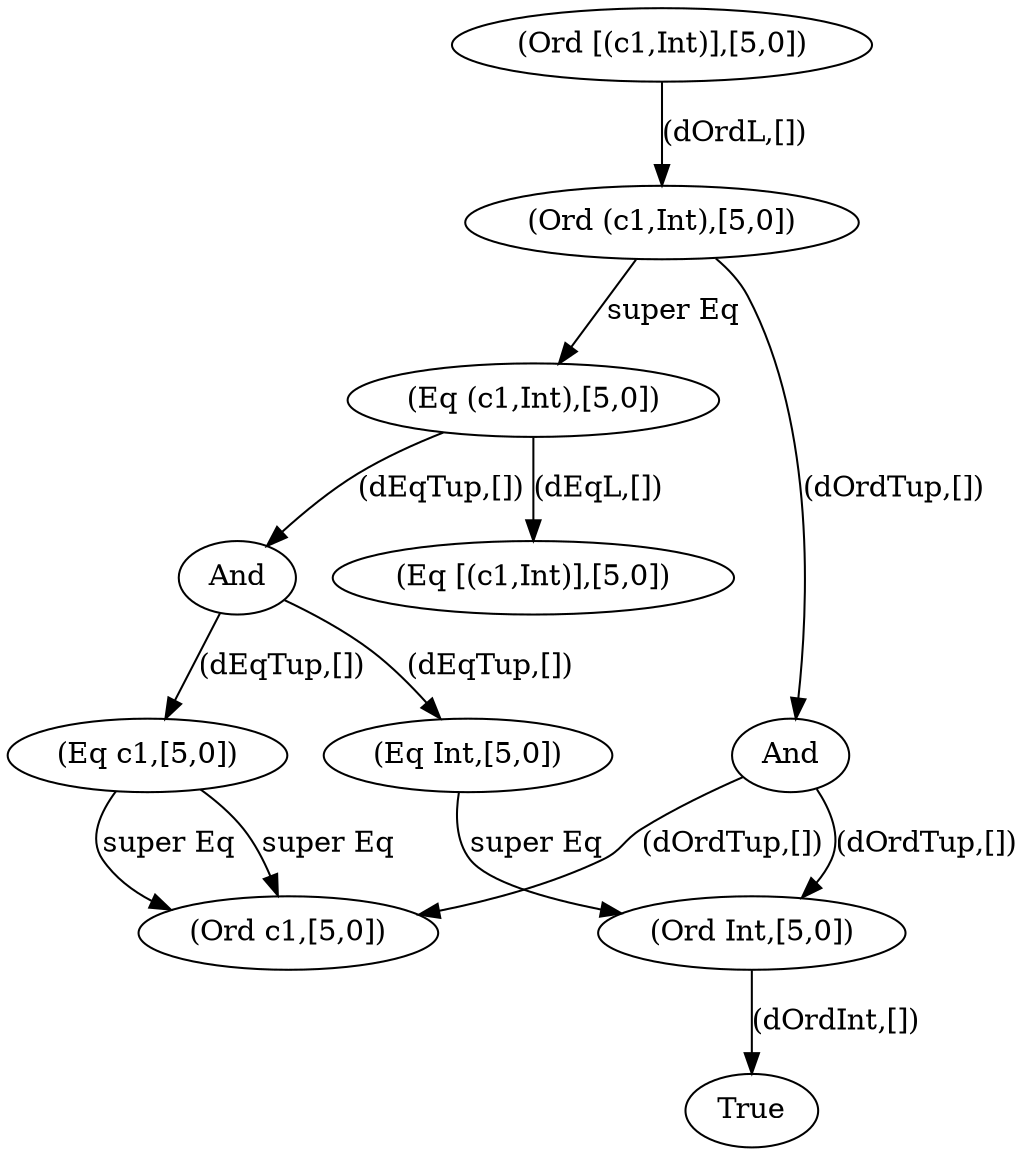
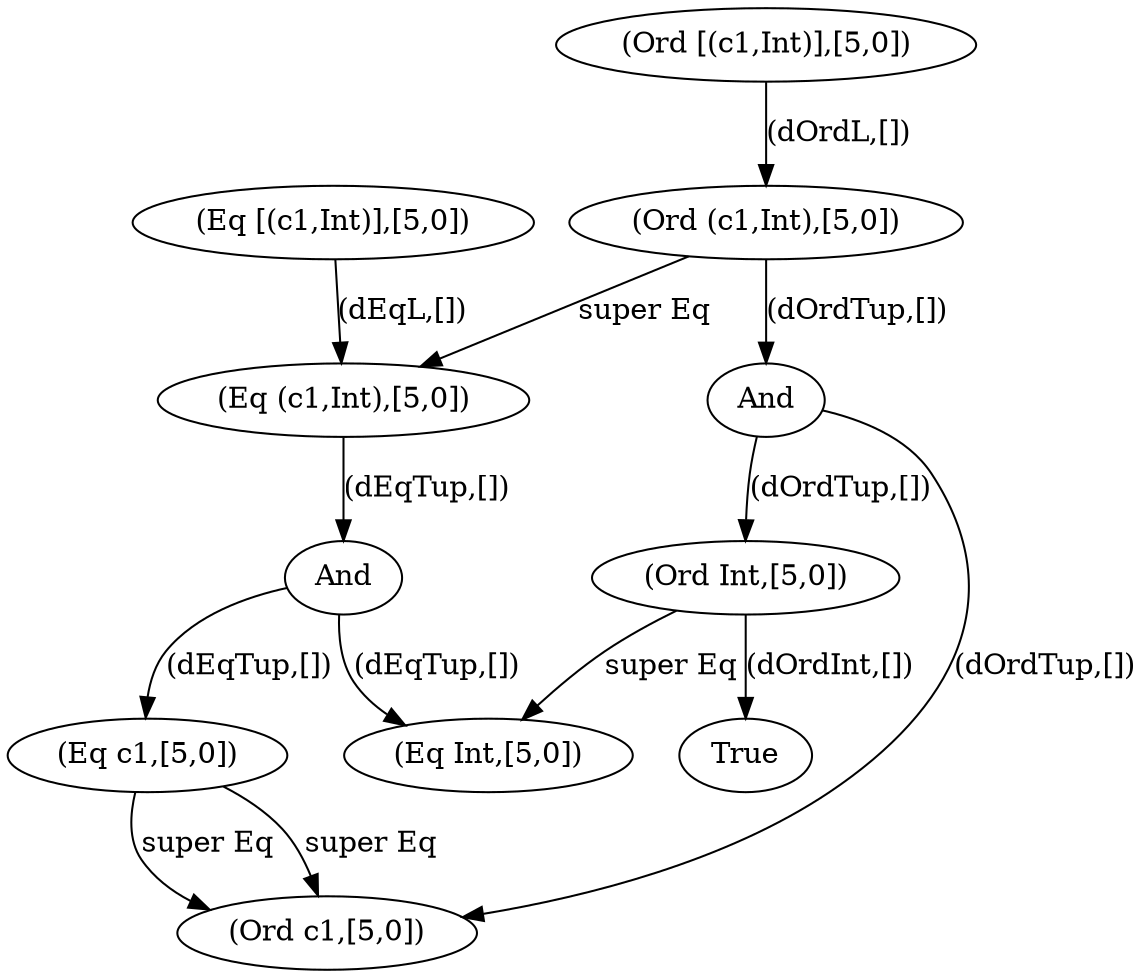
edge "(Eq (c1,Int),[5,0])" -> "(Eq [(c1,Int)],[5,0])": reversed
edge "(Eq Int,[5,0])" -> "(Ord Int,[5,0])": reversed
